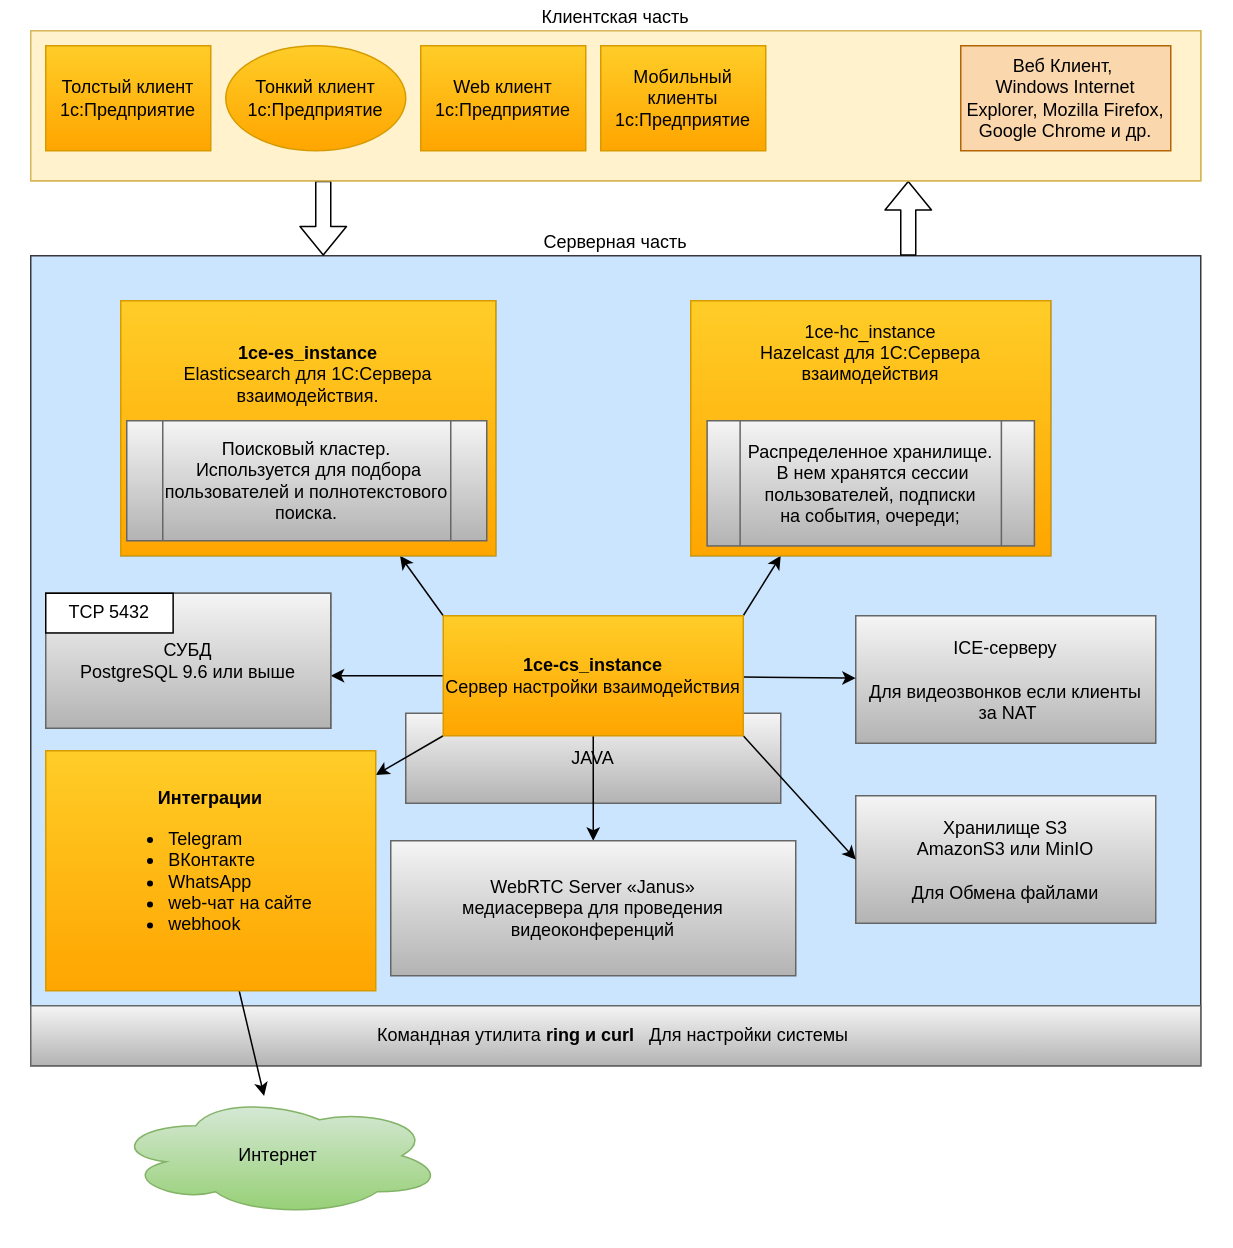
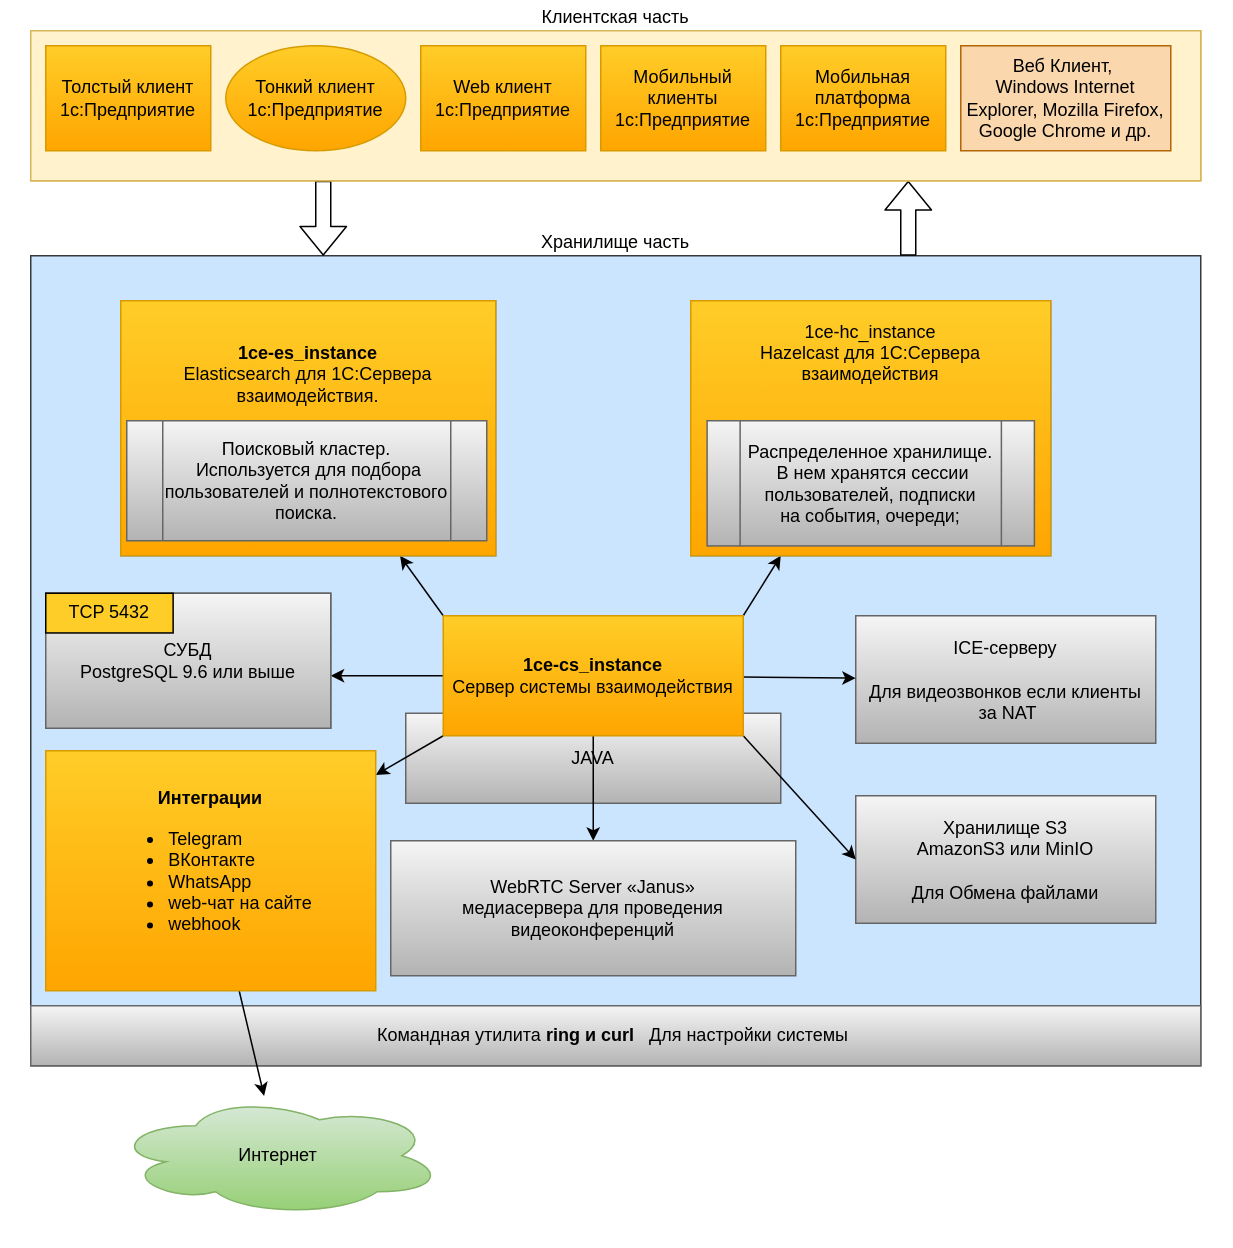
node "Мобильная платформа 1с:Предприятие": added
node "Серверная часть": label "Серверная часть" -> "Хранилище часть"
node "TCP 5432": fillcolor #ffffff -> #ffcd28
node "1ce-cs_instance Сервер настройки взаимодействия": label "1ce-cs_instance Сервер настройки взаимодействия" -> "1ce-cs_instance Сервер системы взаимодействия"
